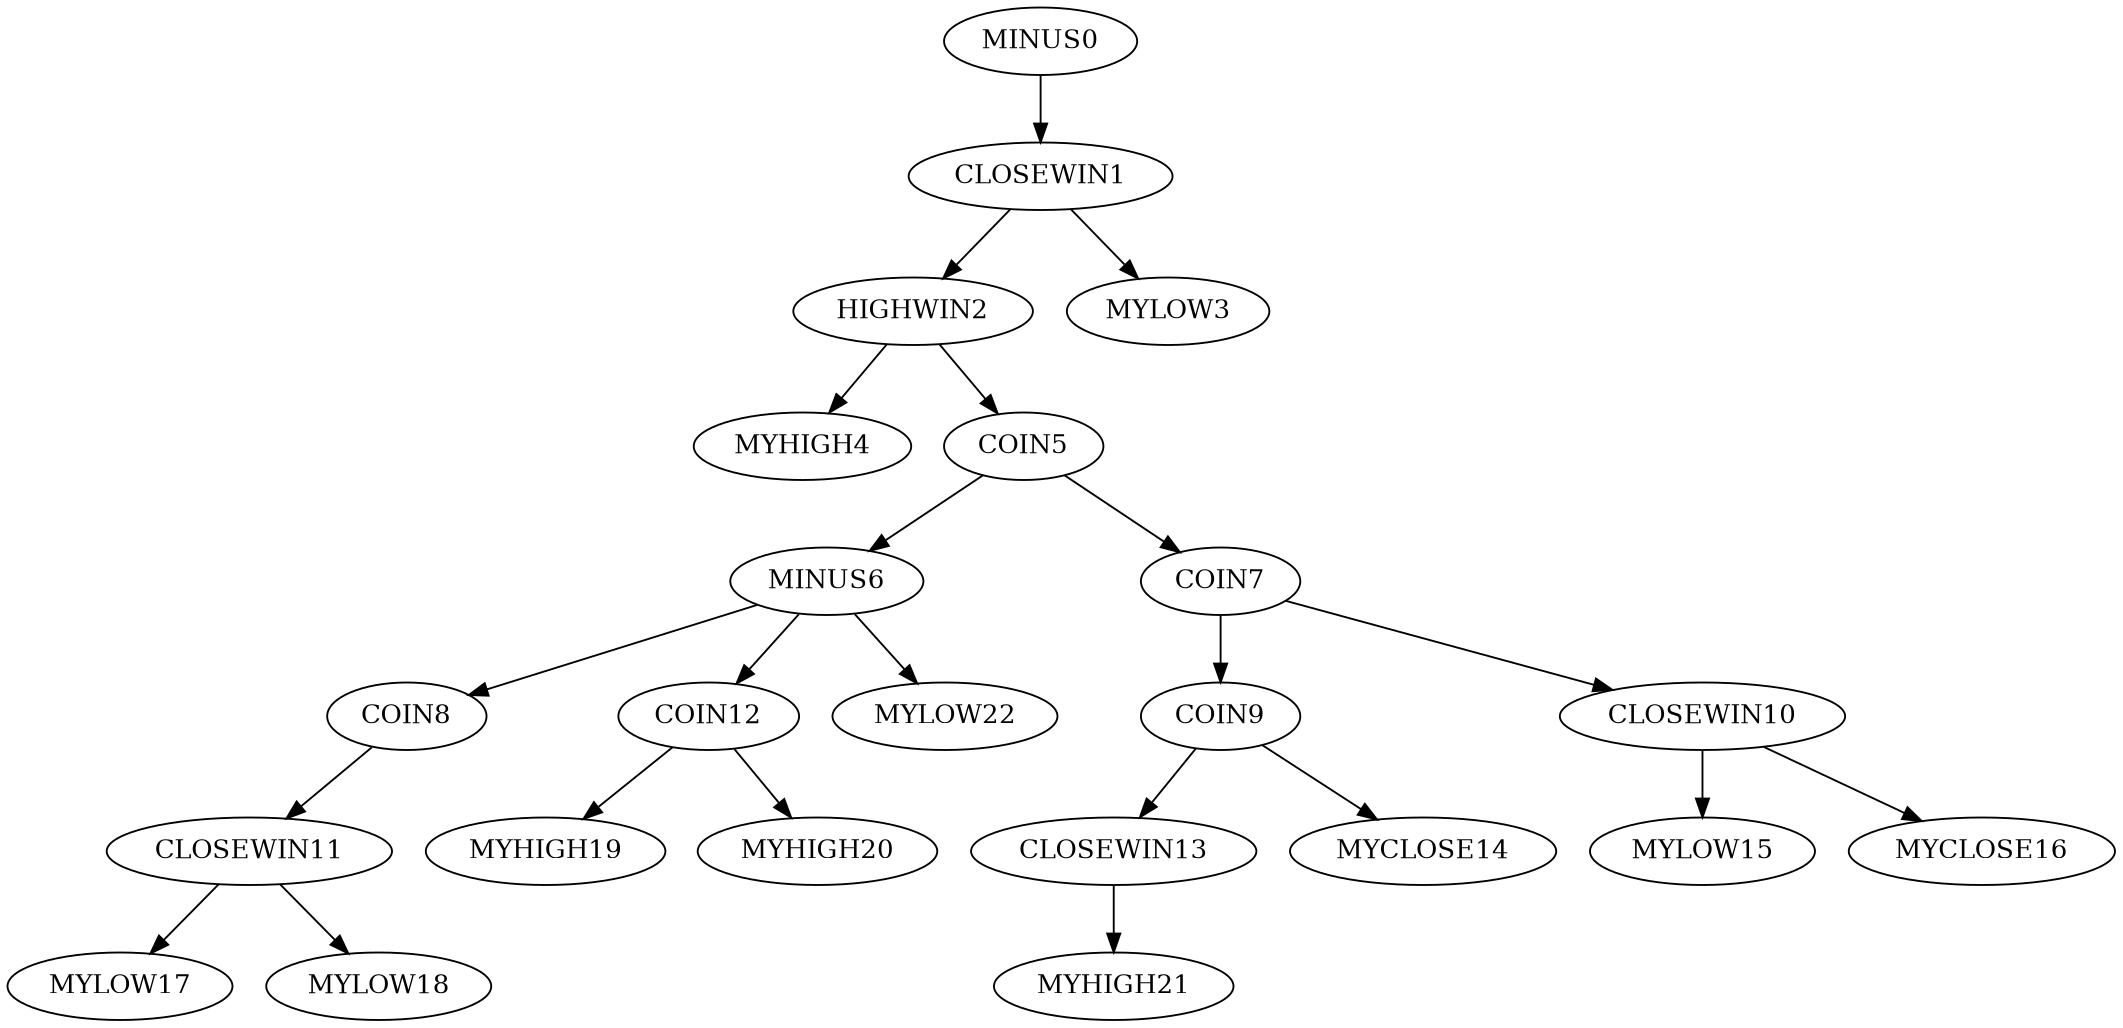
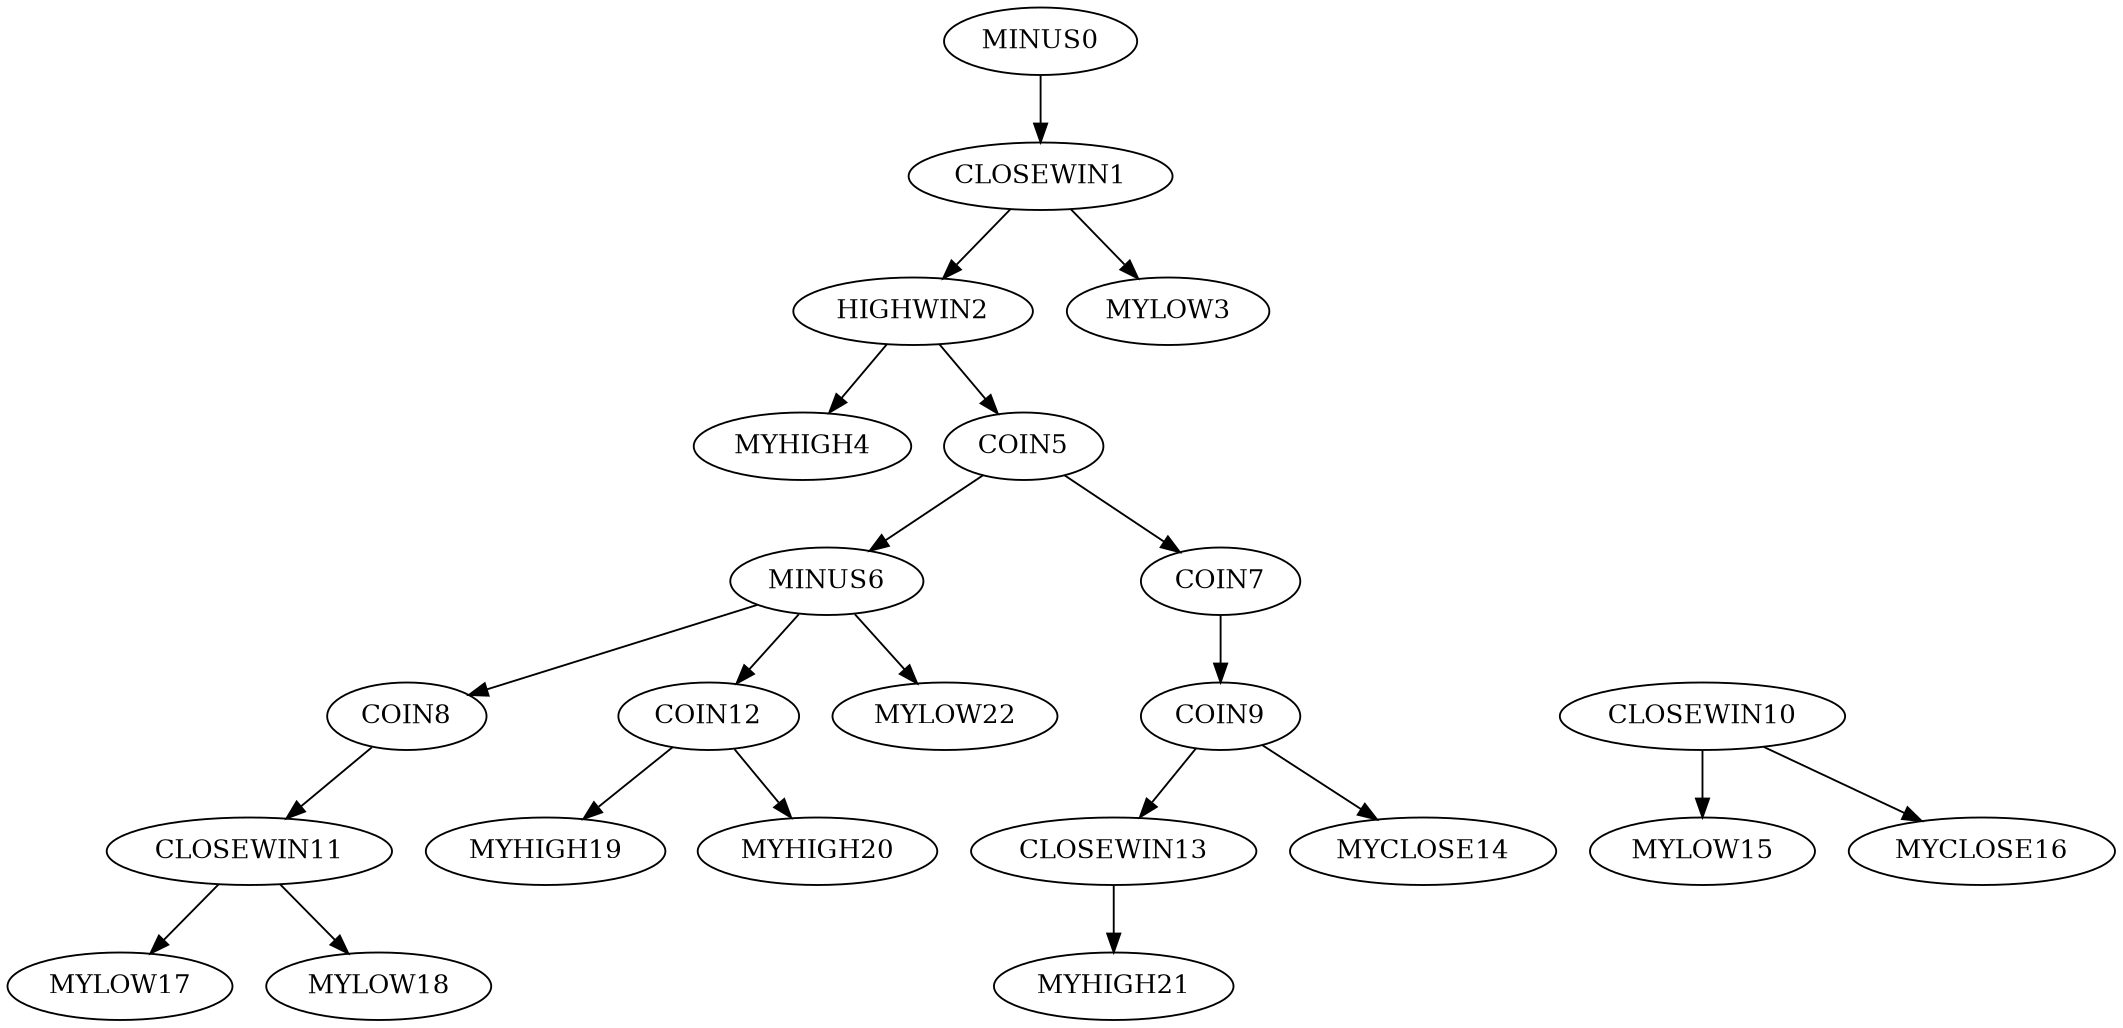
edge "COIN7" -> "CLOSEWIN10": removed
